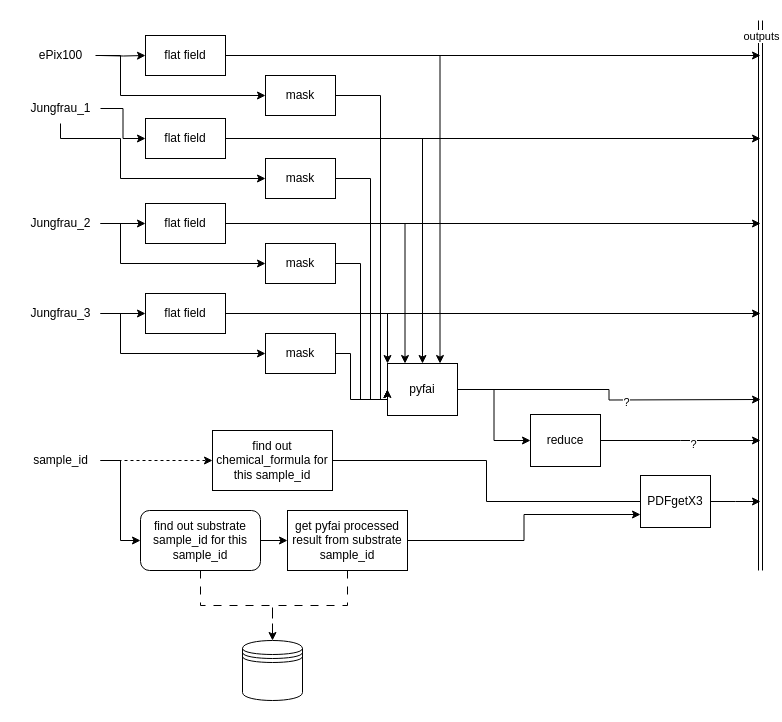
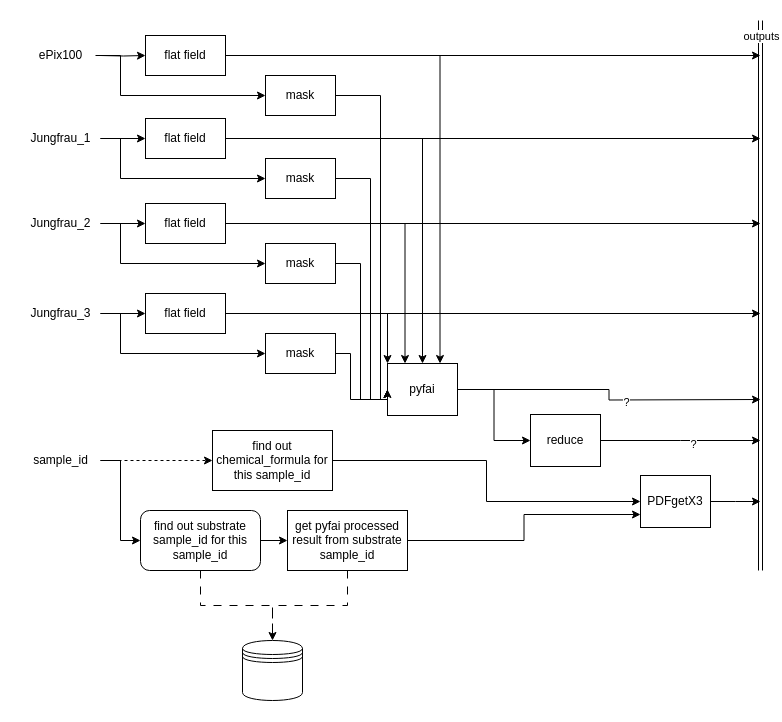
node "Jungfrau_1": moved (61, 109) -> (61, 139)
edge "find out chemical_formula for this sample_id" -- "PDFgetX3": arrowhead none -> classic
